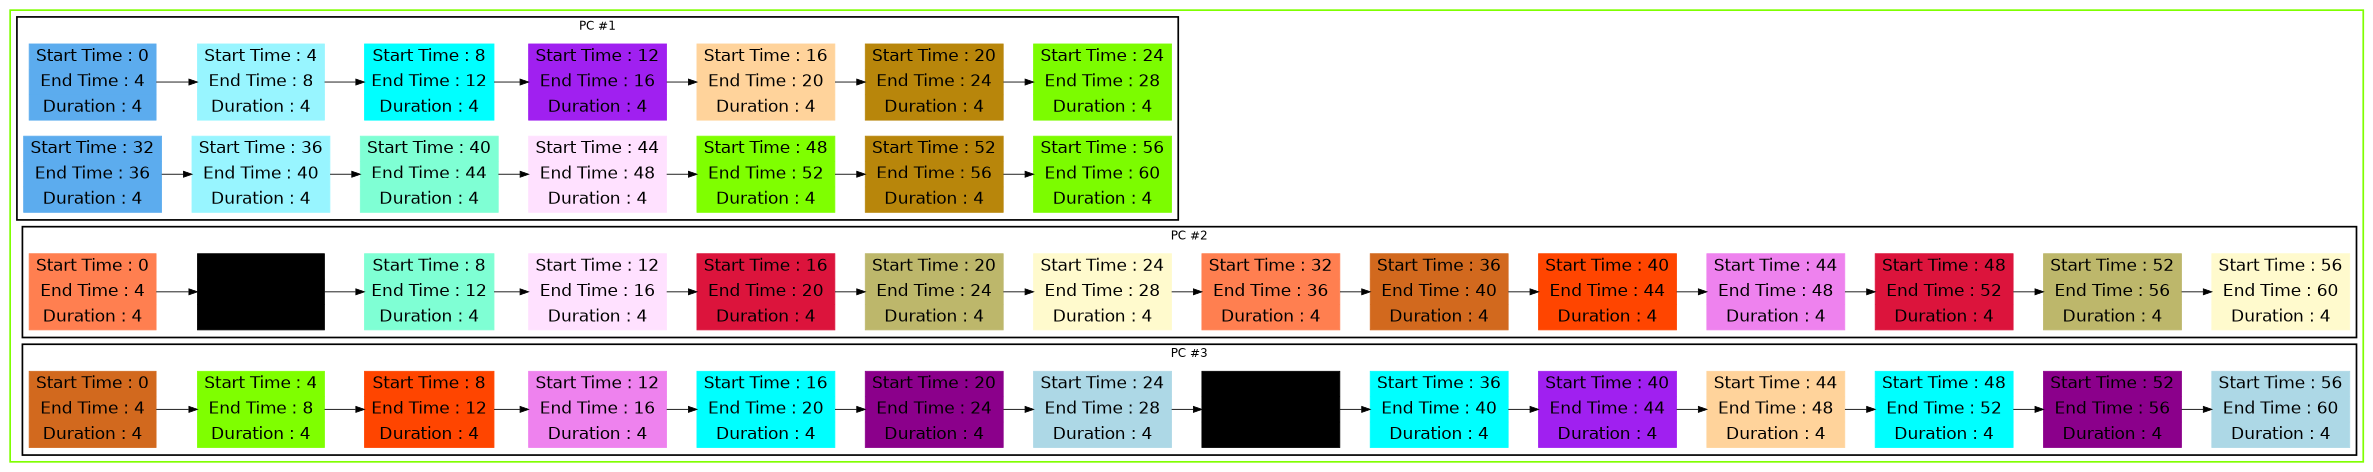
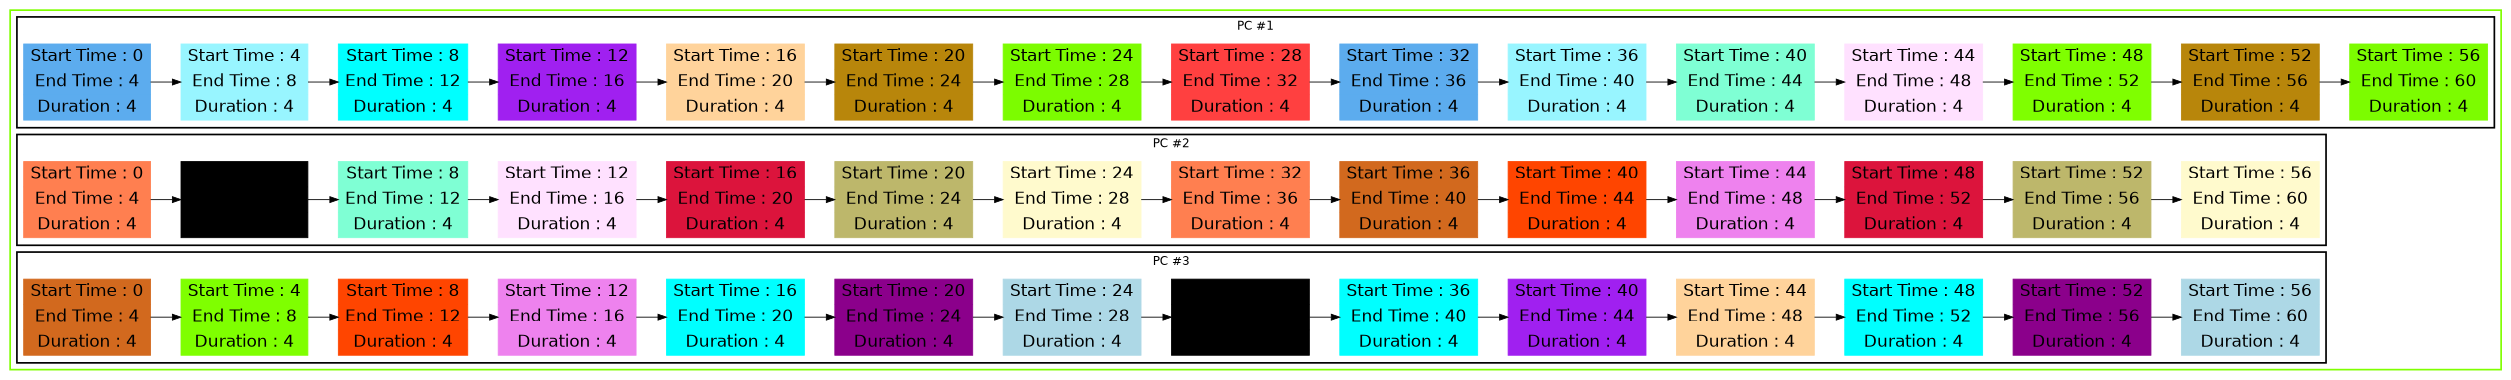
node "Start Time : 28": added
